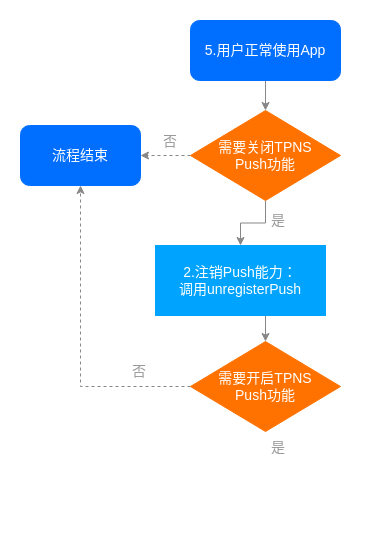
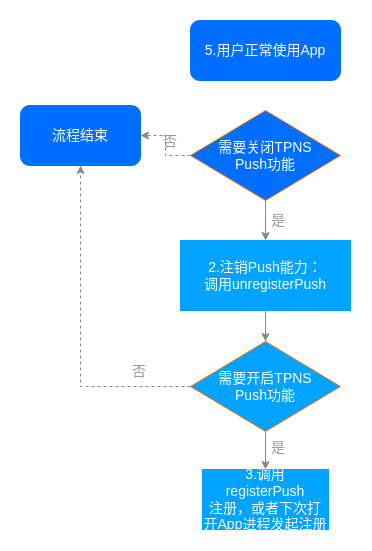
edge "5.用户正常使用App" -> "需要关闭TPNS Push功能": removed
node "流程结束": moved (81, 156) -> (81, 136)
node "需要关闭TPNS Push功能": fillcolor #ff7200 -> #006eff
node "2.注销Push能力： 调用unregisterPush": moved (241, 281) -> (266, 276)
node "需要开启TPNS Push功能": fillcolor #ff7200 -> #00a4ff
edge "需要开启TPNS Push功能" -> "3.调用registerPush注册，或者下次打开App进程发起注册": added
node "3.调用registerPush注册，或者下次打开App进程发起注册": added
